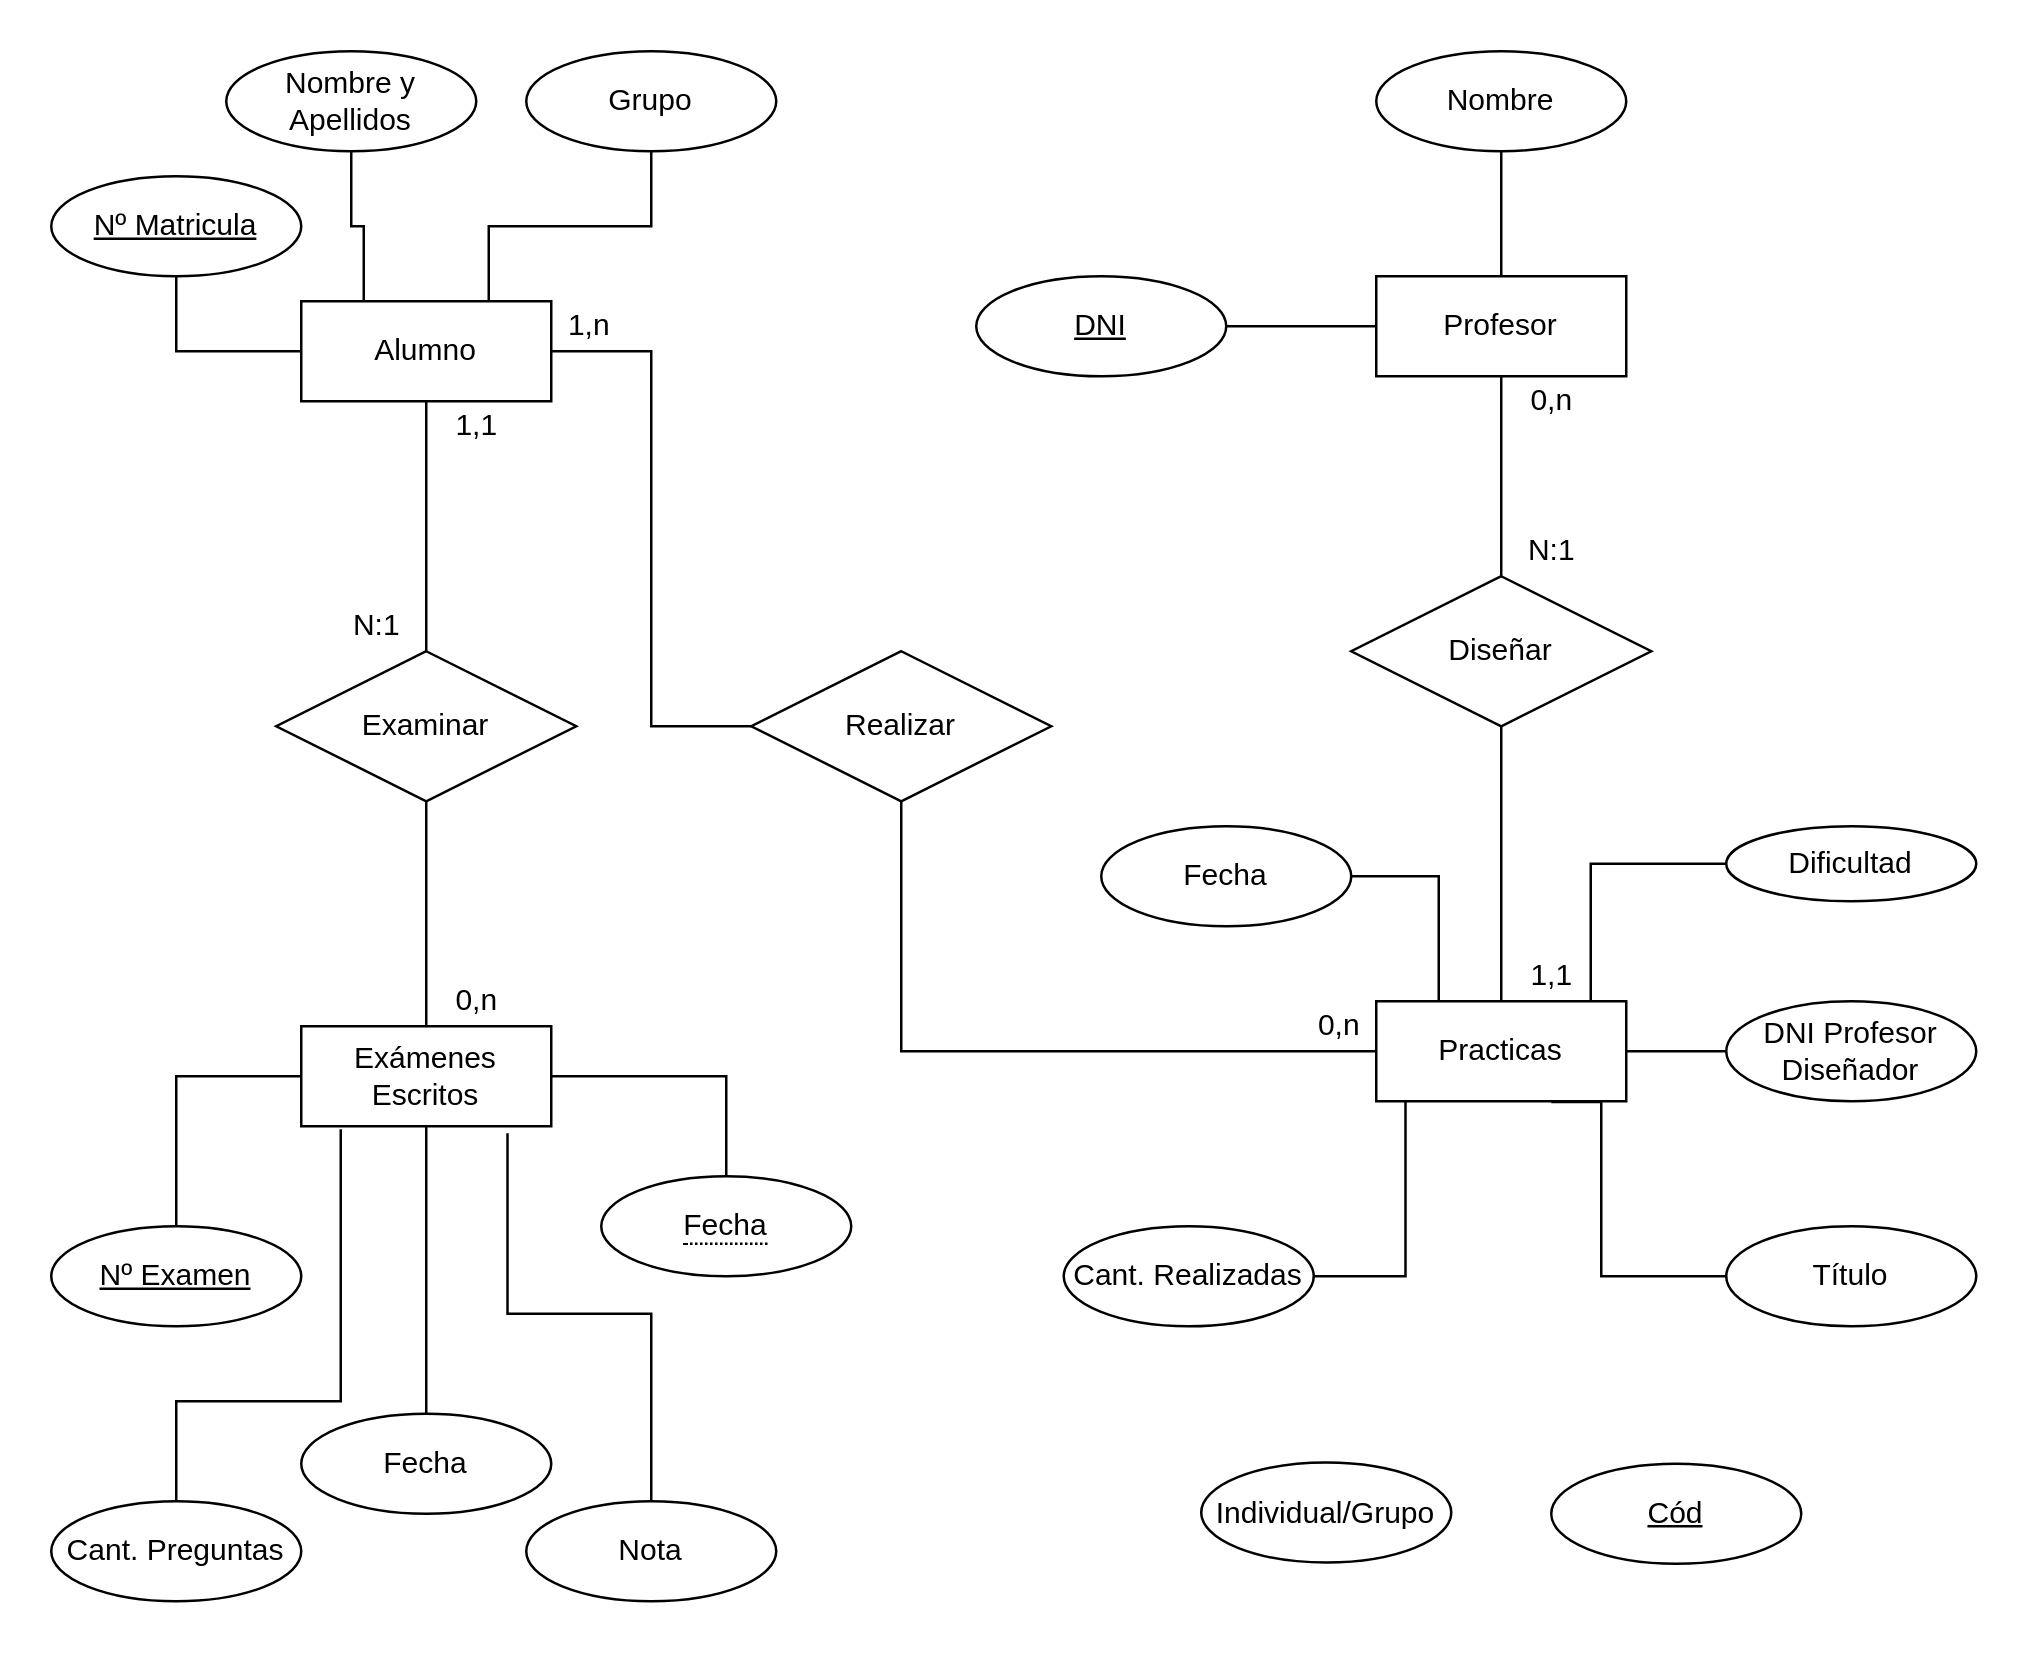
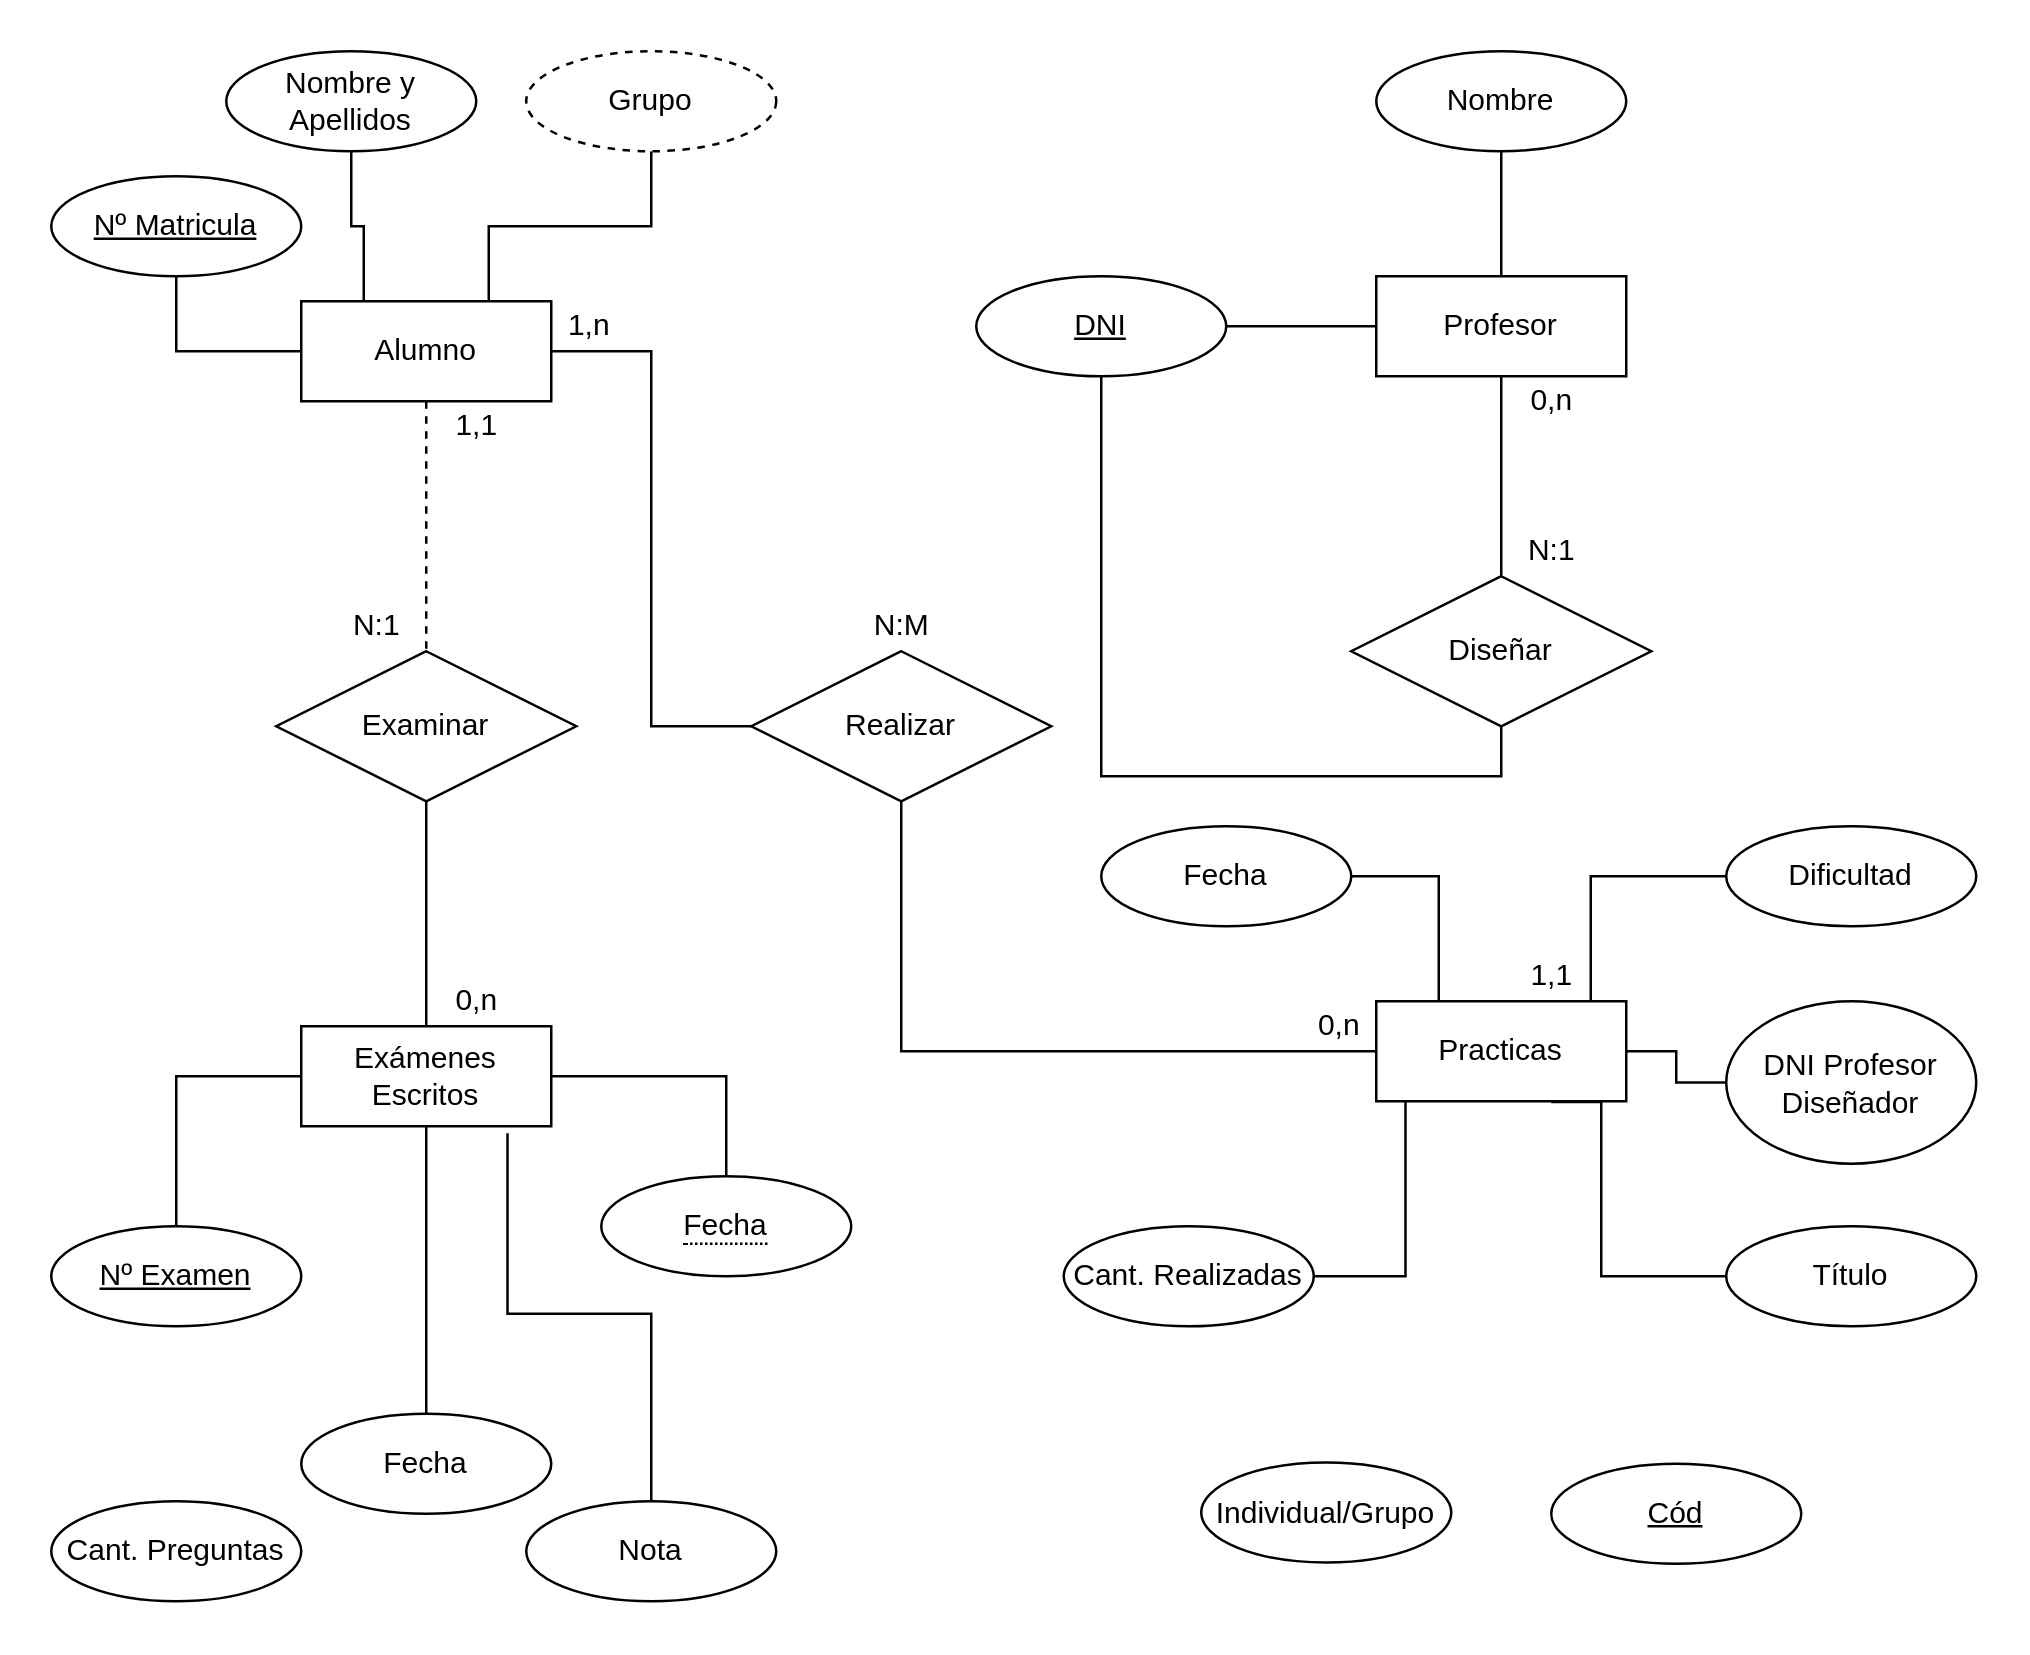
node "Grupo": style solid -> dashed
edge "Alumno" -- "Examinar": style solid -> dashed
node "N:M": added
node "Dificultad": size 250x75 -> 250x100
edge "Diseñar" -- "Practicas": now "Diseñar" -- "DNI"
node "DNI Profesor Diseñador": size 250x100 -> 250x163
edge "Exámenes Escritos" -- "Cant. Preguntas": removed
